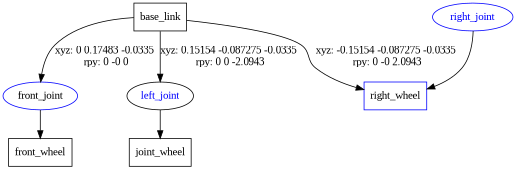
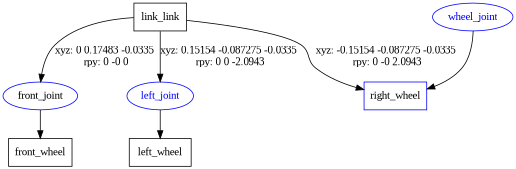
node "base_link": label "base_link" -> "link_link"
node "right_joint": label "right_joint" -> "wheel_joint"
node "left_joint": color black -> blue
node "joint_wheel": label "joint_wheel" -> "left_wheel"
